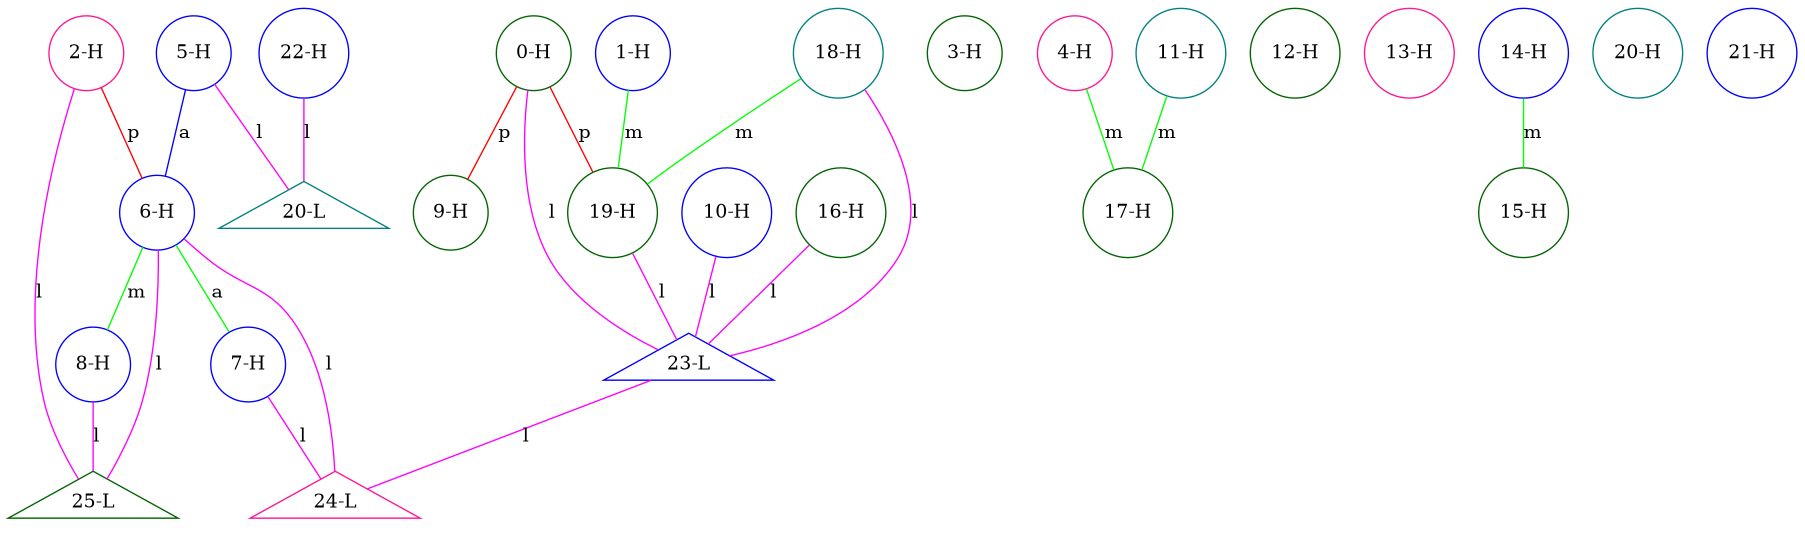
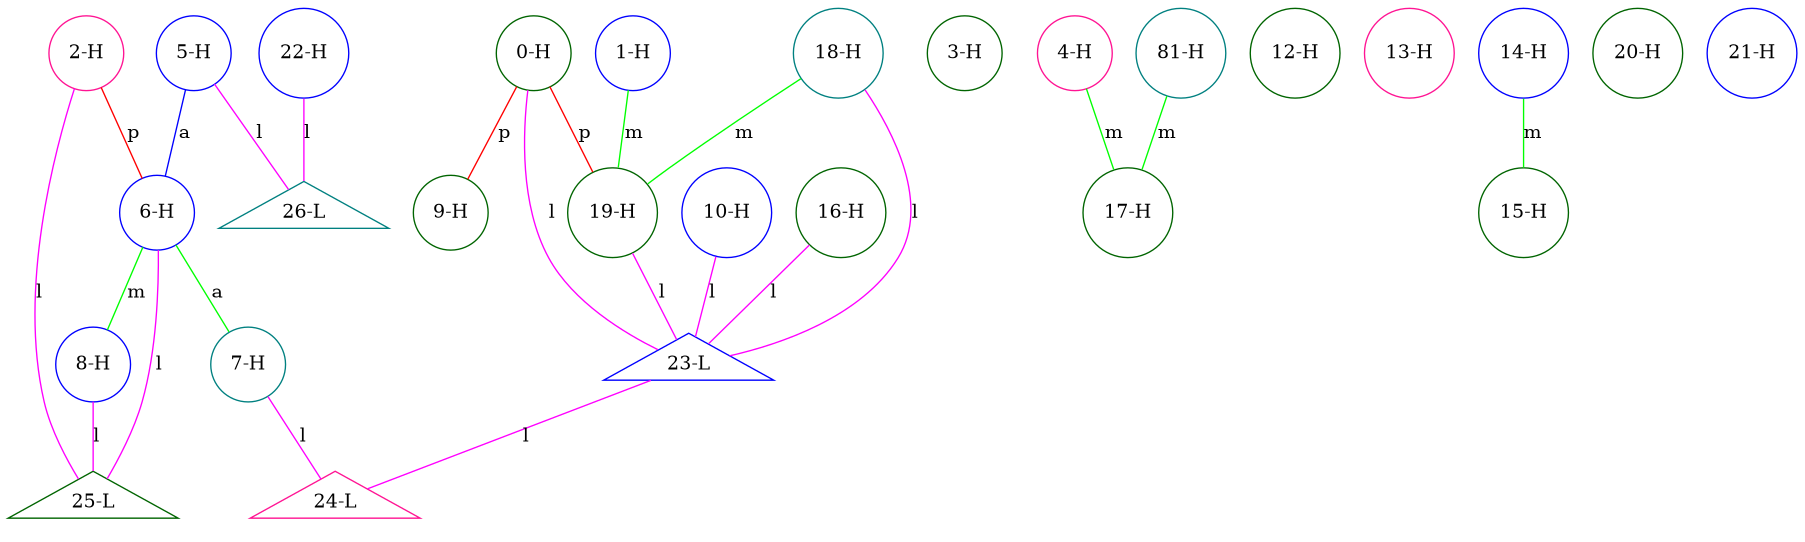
node "11-H": label "11-H" -> "81-H"
node "20-H": color teal -> darkgreen
node "20-L": label "20-L" -> "26-L"
edge "6-H" -- "24-L": removed, label "l"
node "7-H": color blue -> teal
